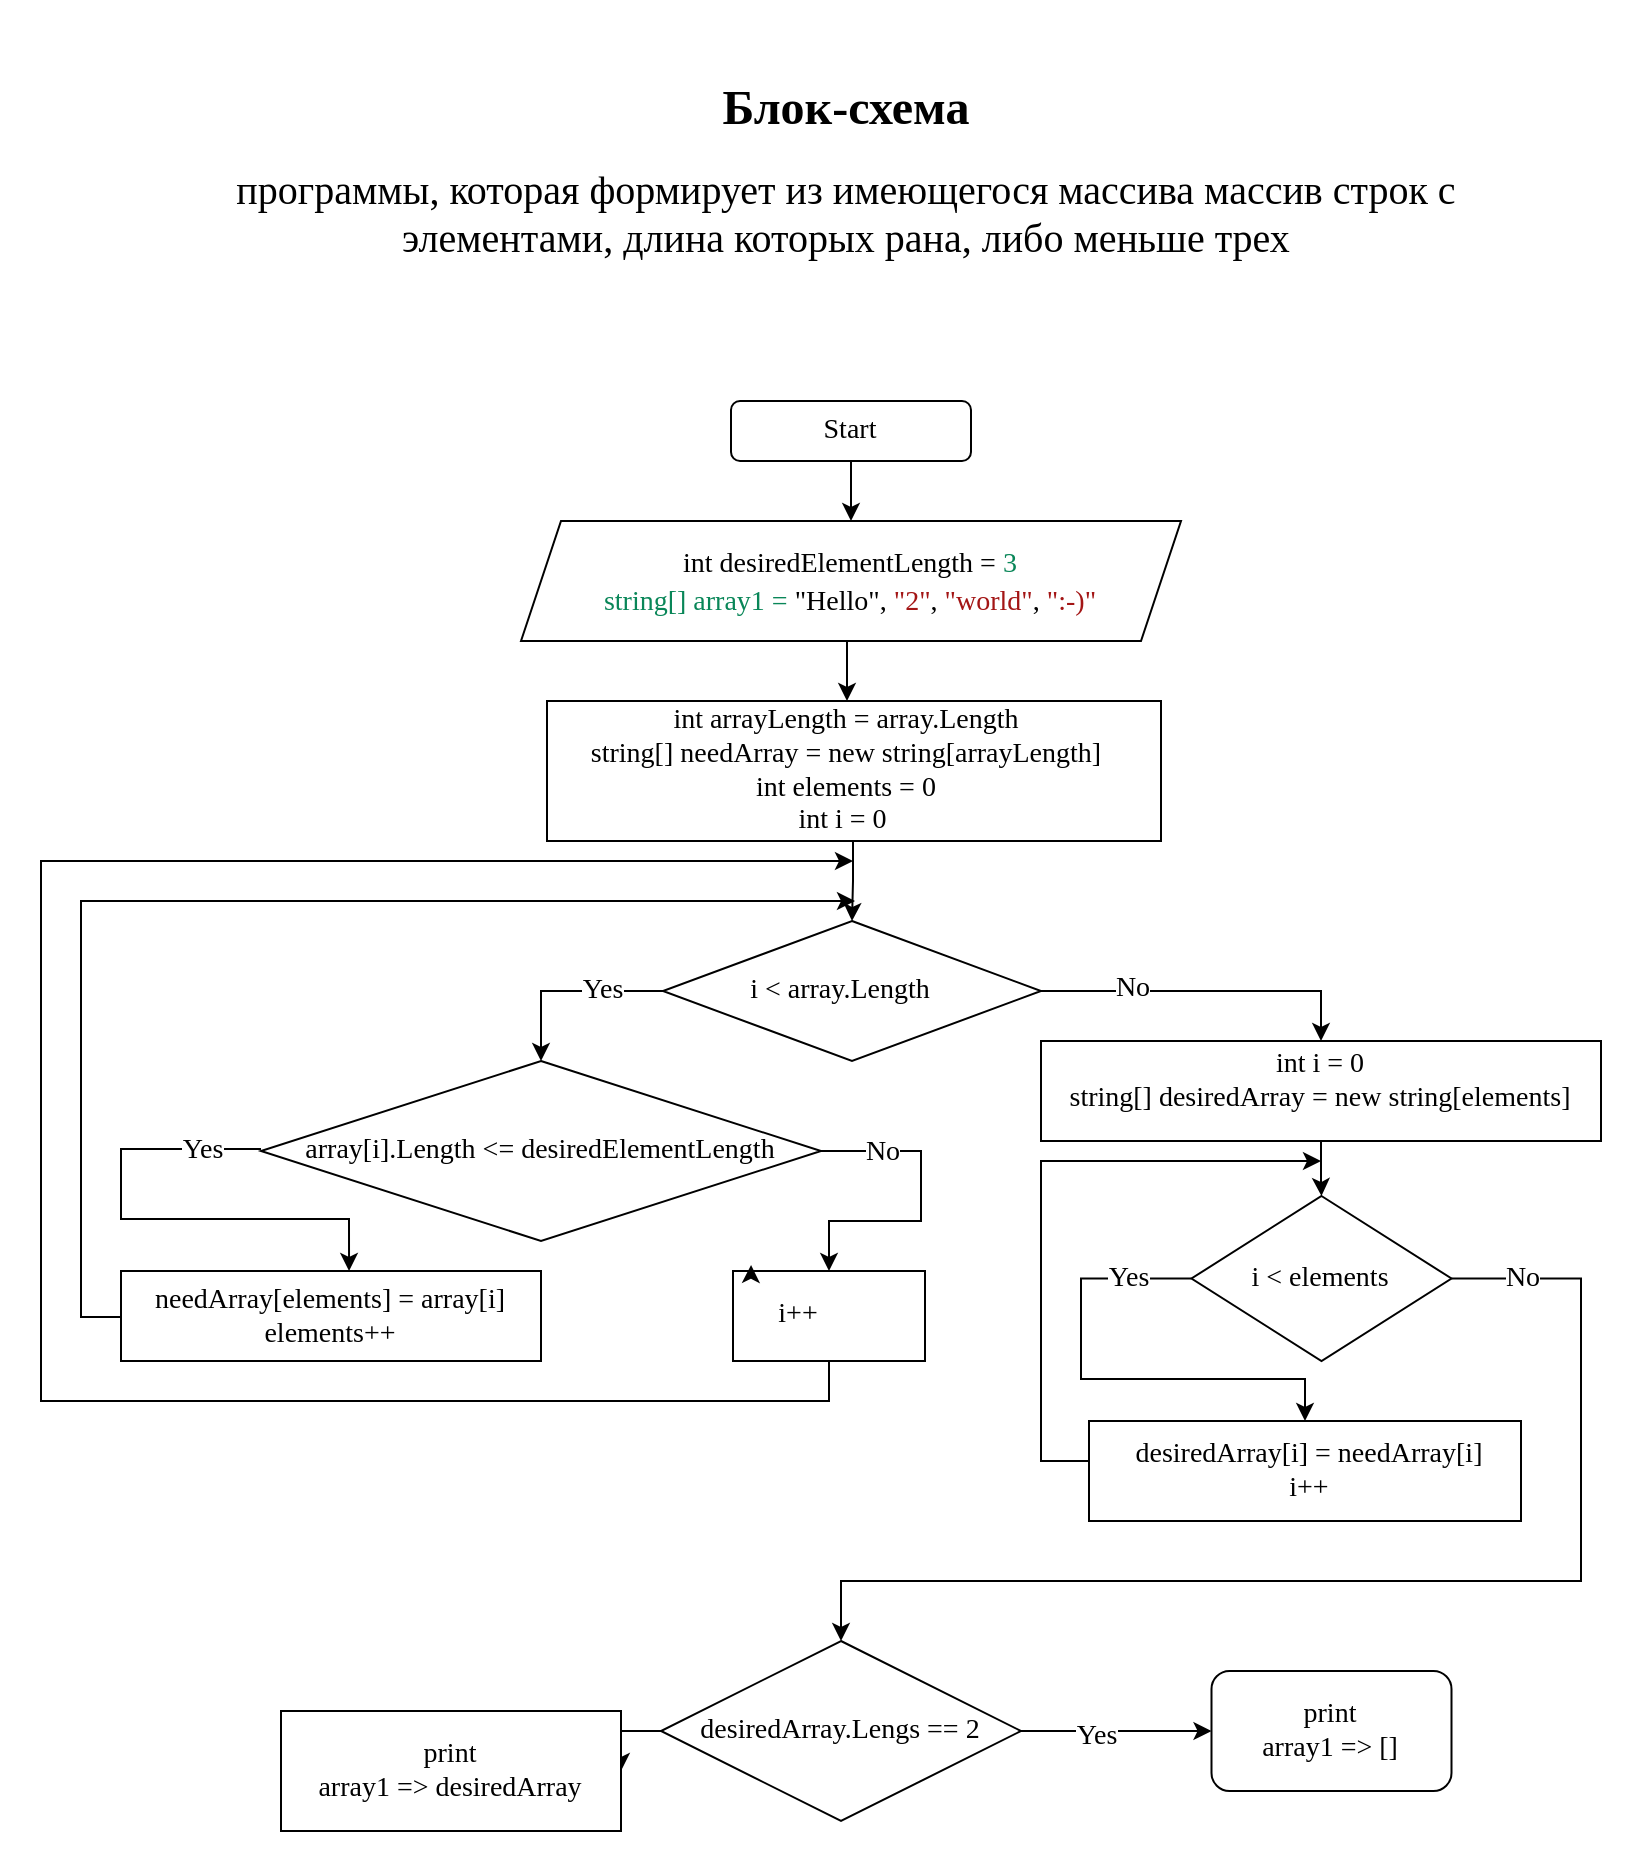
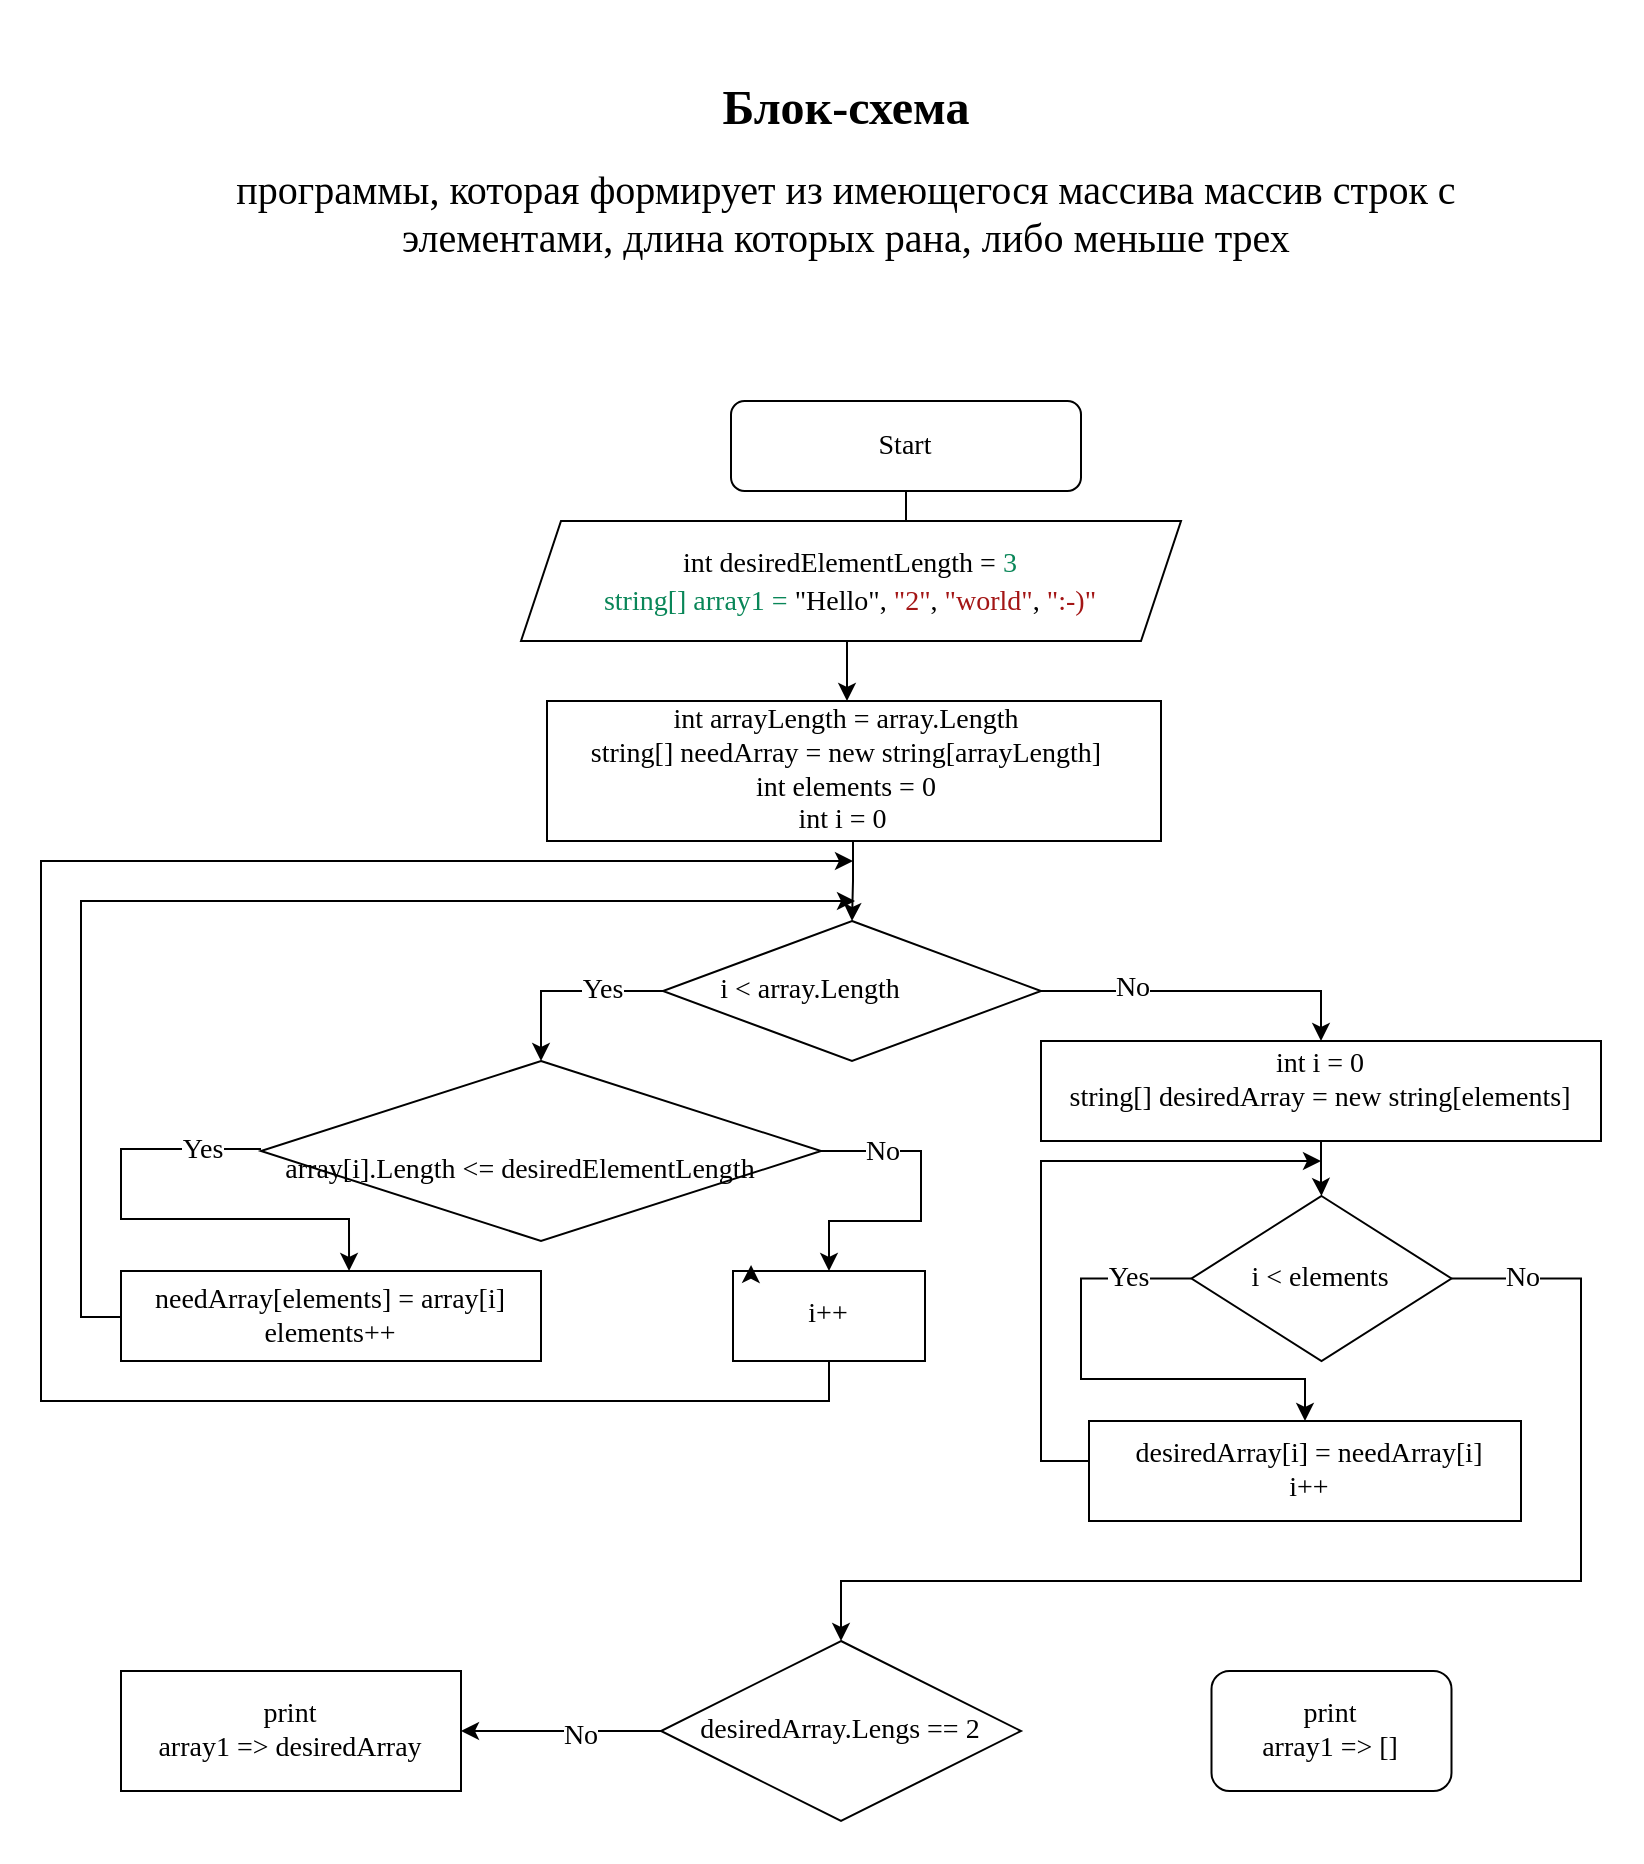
node "Start": size 240x60 -> 350x90
node "i < array.Length": moved (841, 991) -> (811, 991)
node "array[i].Length <= desiredElementLength": moved (541, 1151) -> (521, 1171)
node "i++": moved (799, 1316) -> (829, 1316)
edge "desiredArray.Lengs == 2" -> "printarray1 => []": removed, label "Yes"
node "printarray1 => desiredArray": moved (451, 1771) -> (291, 1731)
